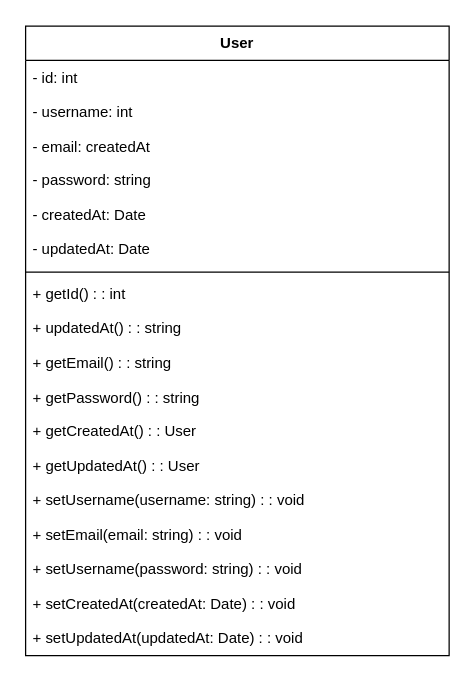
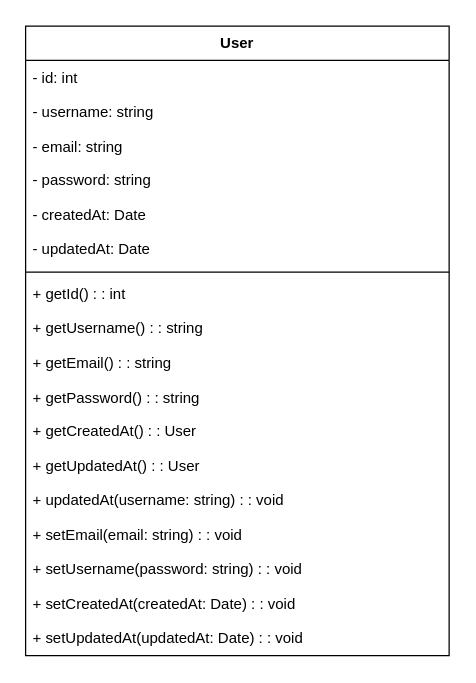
node "- username: int": label "- username: int" -> "- username: string"
node "- email: createdAt": label "- email: createdAt" -> "- email: string"
node "+ updatedAt() : : string": label "+ updatedAt() : : string" -> "+ getUsername() : : string"
node "+ setUsername(username: string) : : void": label "+ setUsername(username: string) : : void" -> "+ updatedAt(username: string) : : void"
